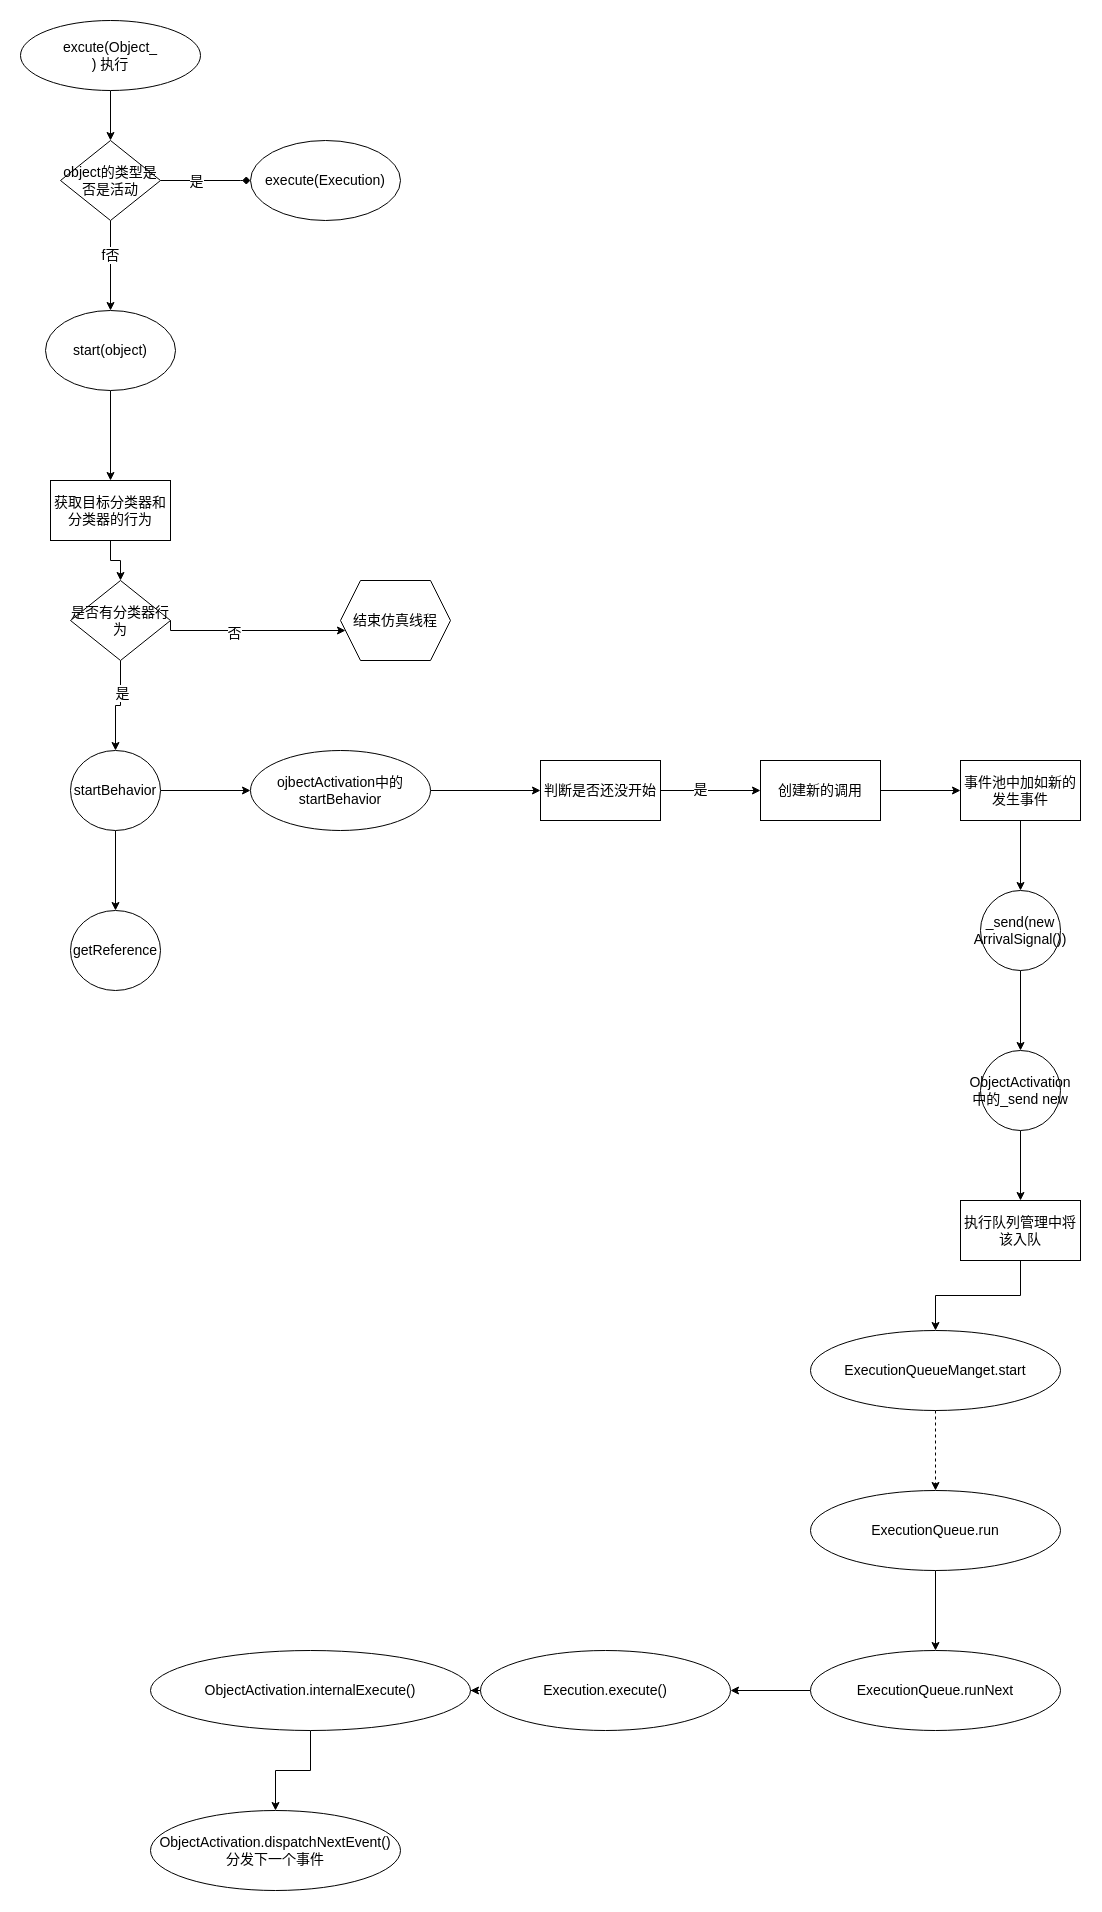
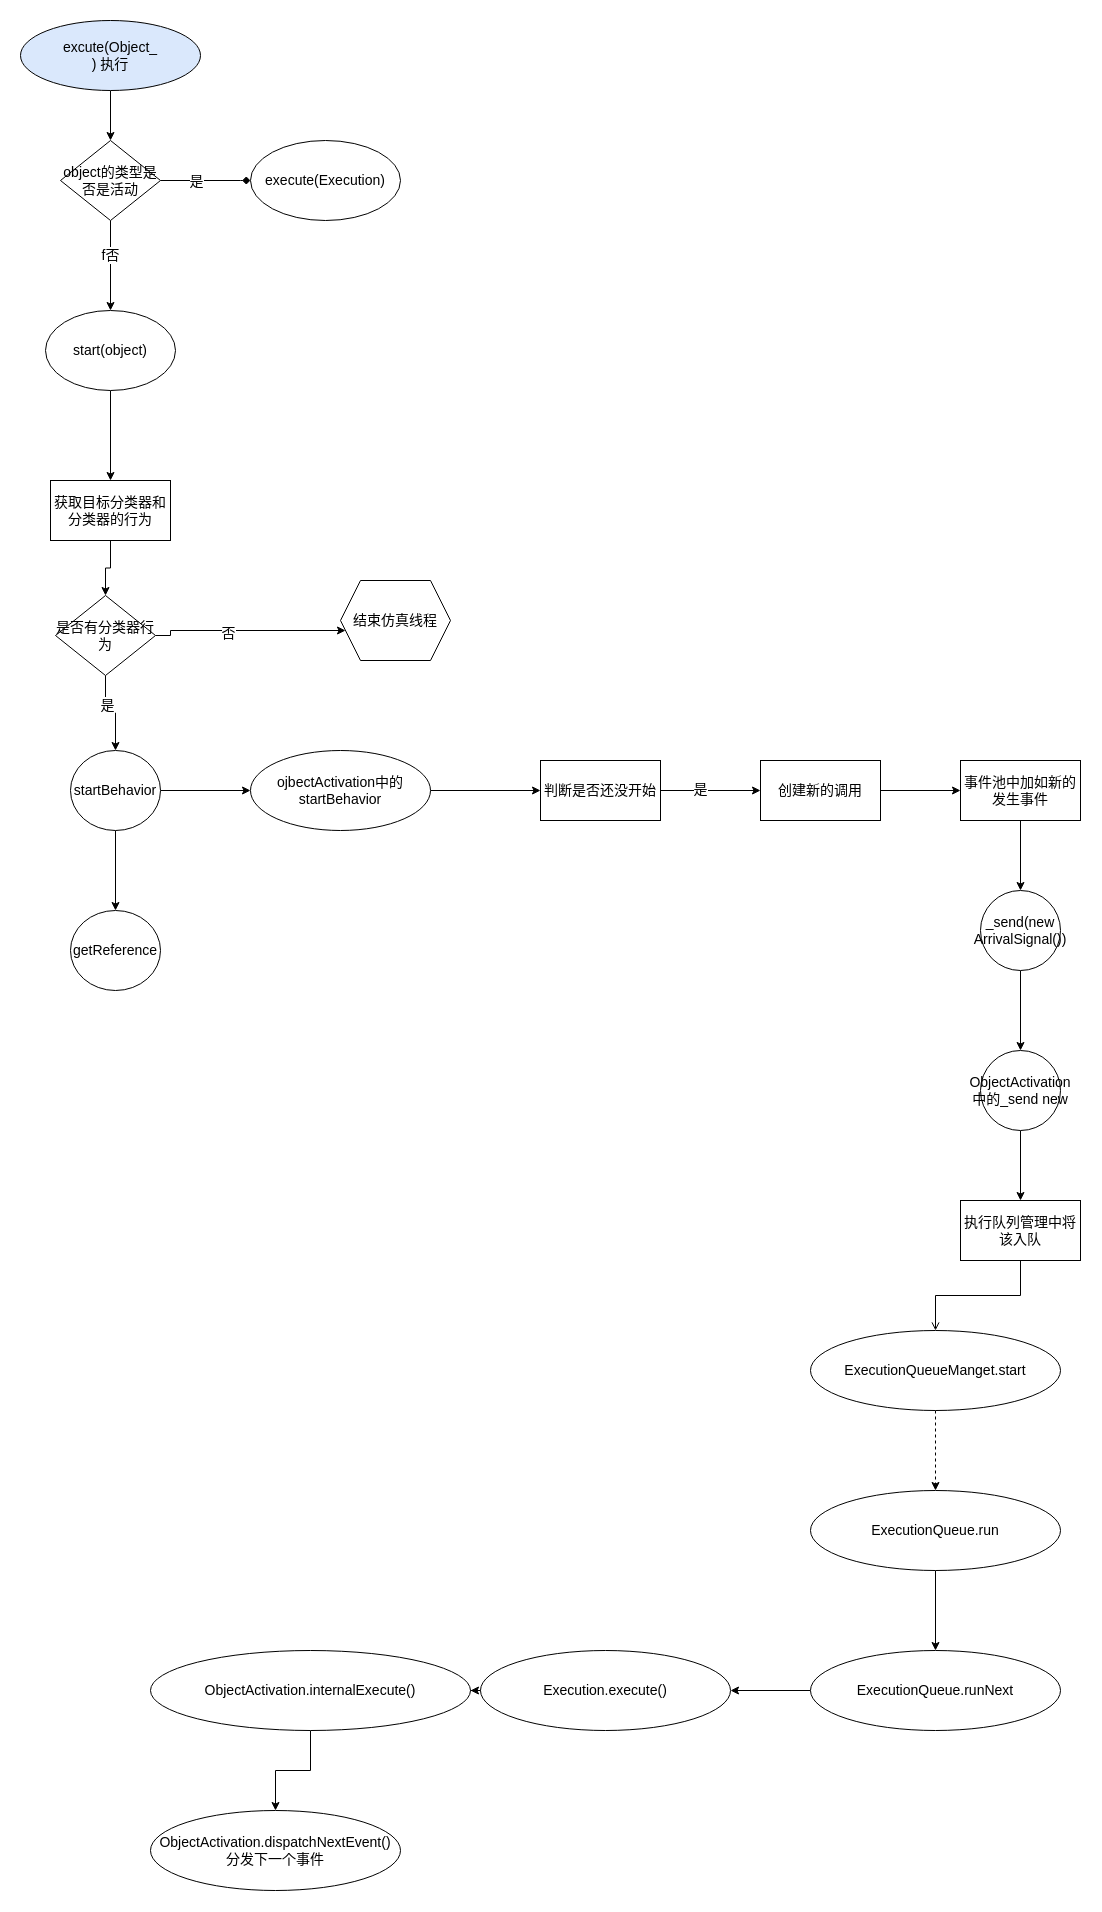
node "excute(Object_ ) 执行": fillcolor #ffffff -> #dae8fc
node "是否有分类器行为": moved (121, 621) -> (106, 636)
edge "执行队列管理中将该入队" -> "ExecutionQueueManget.start": arrowhead classic -> open
